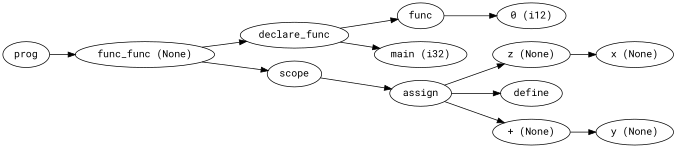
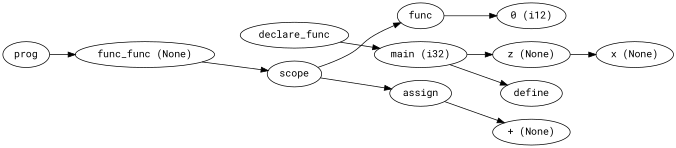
edge "declare_func" -> "func": now "scope" -> "func"
edge "func_func (None)" -> "declare_func": removed
edge "assign" -> "z (None)": now "main (i32)" -> "z (None)"
edge "assign" -> "define": now "main (i32)" -> "define"
node "y (None)": removed
